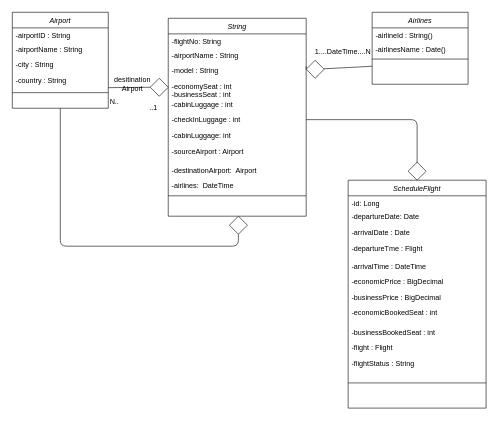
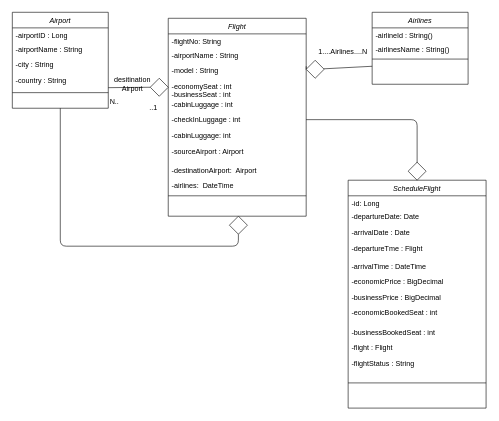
node "String": label "String" -> "Flight"
node "-airportID : String": label "-airportID : String" -> "-airportID : Long"
node "-airlinesName : Date()": label "-airlinesName : Date()" -> "-airlinesName : String()"
node "1....DateTime....N": label "1....DateTime....N" -> "1....Airlines....N"
